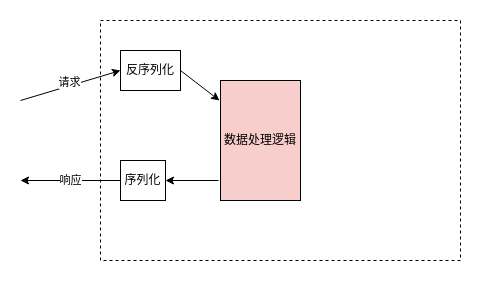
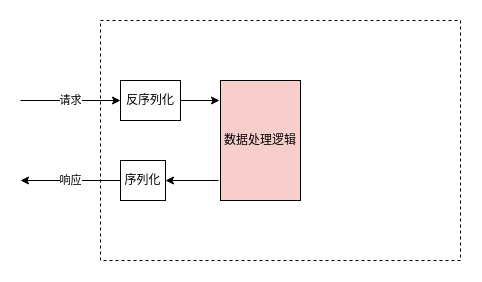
node "反序列化": moved (151, 71) -> (151, 101)
